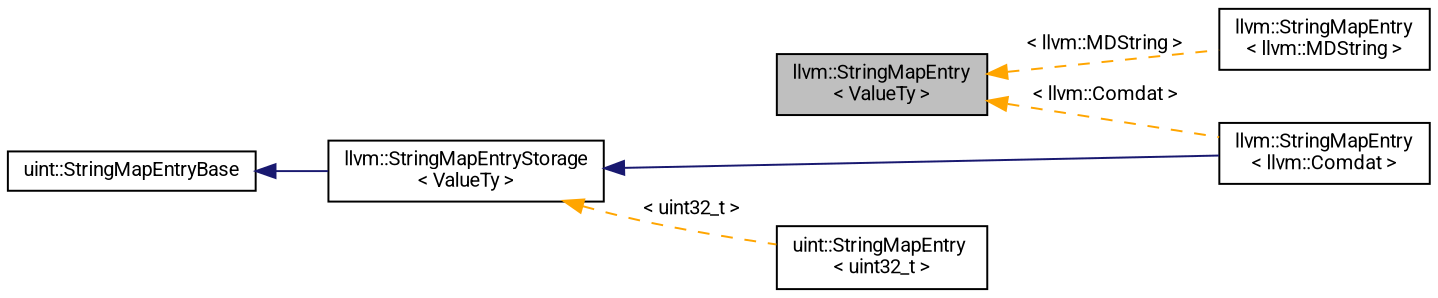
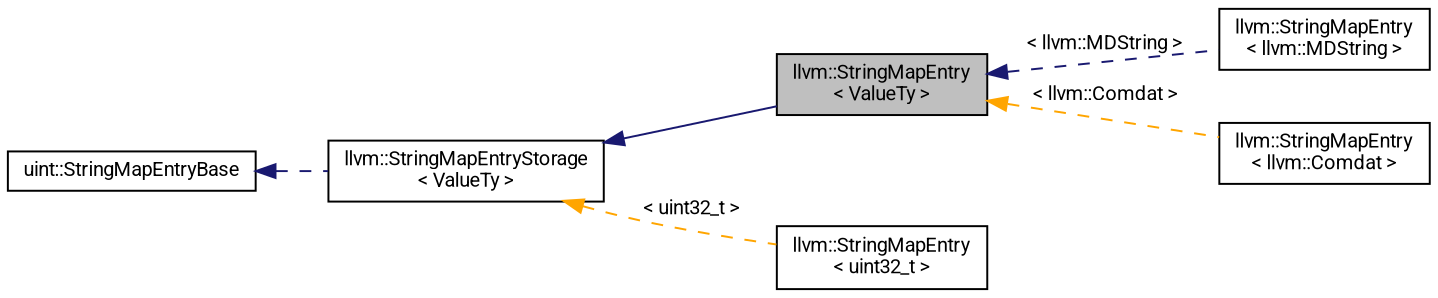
edge "llvm::StringMapEntry < llvm::MDString >" -> "llvm::StringMapEntry < ValueTy >": color orange -> midnightblue
edge "llvm::StringMapEntry < llvm::Comdat >" -> "llvm::StringMapEntryStorage < ValueTy >": now "llvm::StringMapEntry < ValueTy >" -> "llvm::StringMapEntryStorage < ValueTy >"
edge "llvm::StringMapEntryStorage < ValueTy >" -> "uint::StringMapEntryBase": style solid -> dashed
node "uint::StringMapEntry < uint32_t >": label "uint::StringMapEntry < uint32_t >" -> "llvm::StringMapEntry < uint32_t >"
